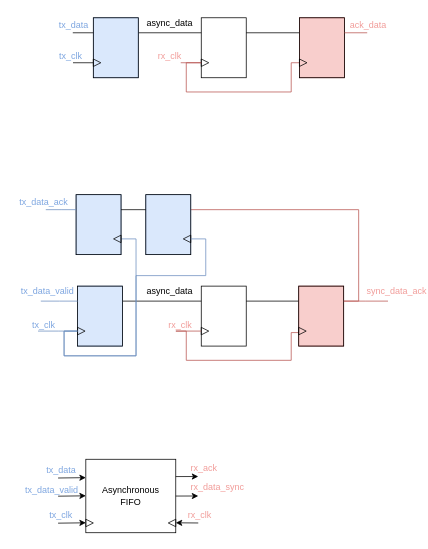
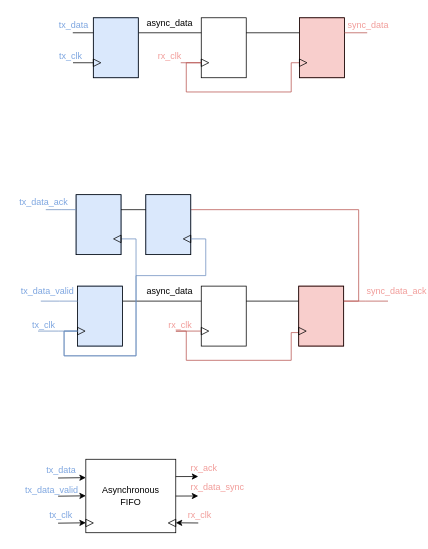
node "ack_data": label "ack_data" -> "sync_data"
